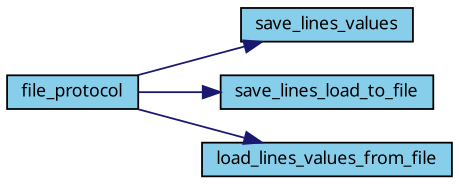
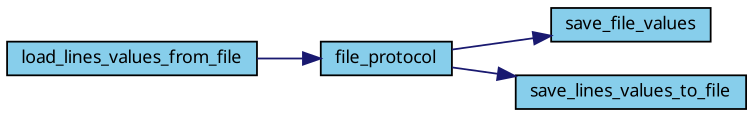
node "save_lines_values": label "save_lines_values" -> "save_file_values"
node "save_lines_load_to_file": label "save_lines_load_to_file" -> "save_lines_values_to_file"
edge "file_protocol" -> "load_lines_values_from_file": reversed
